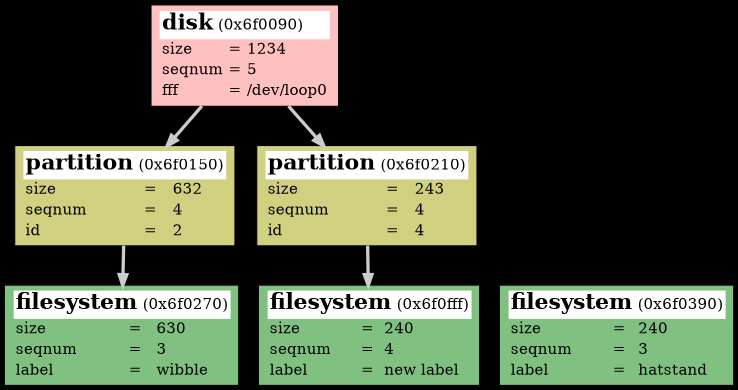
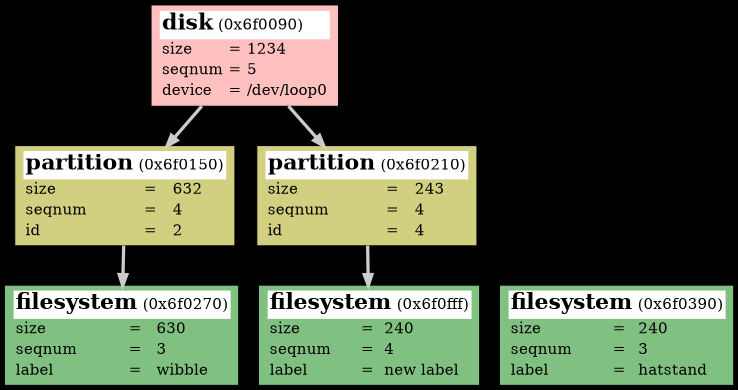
node "disk": text "fff" -> "device"
